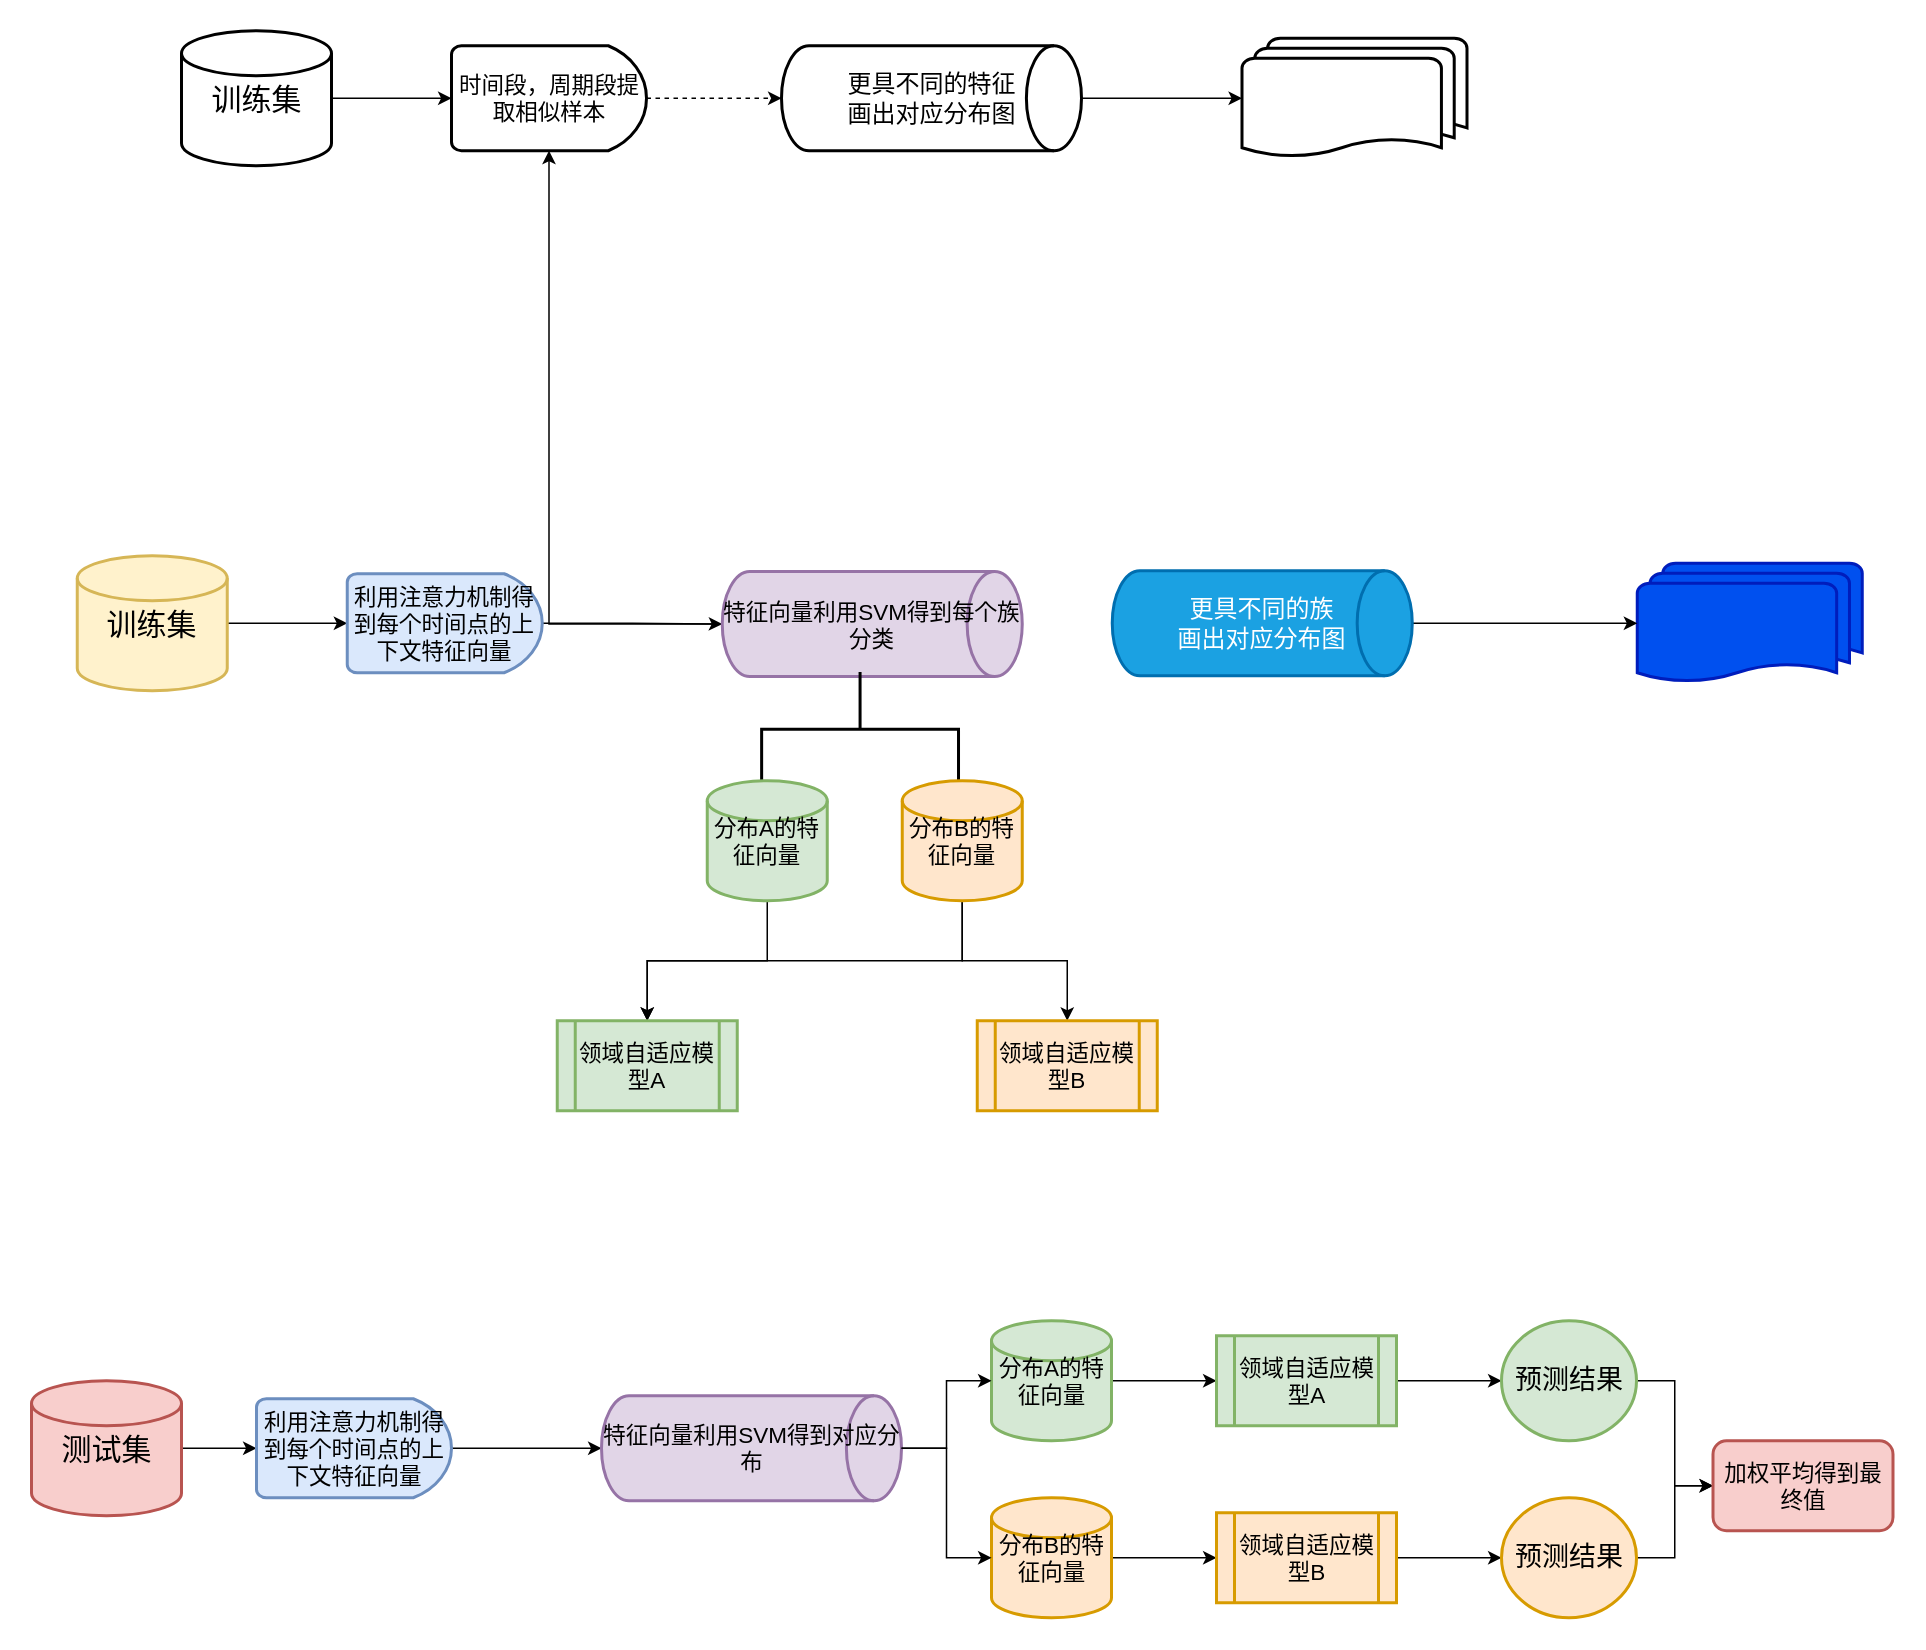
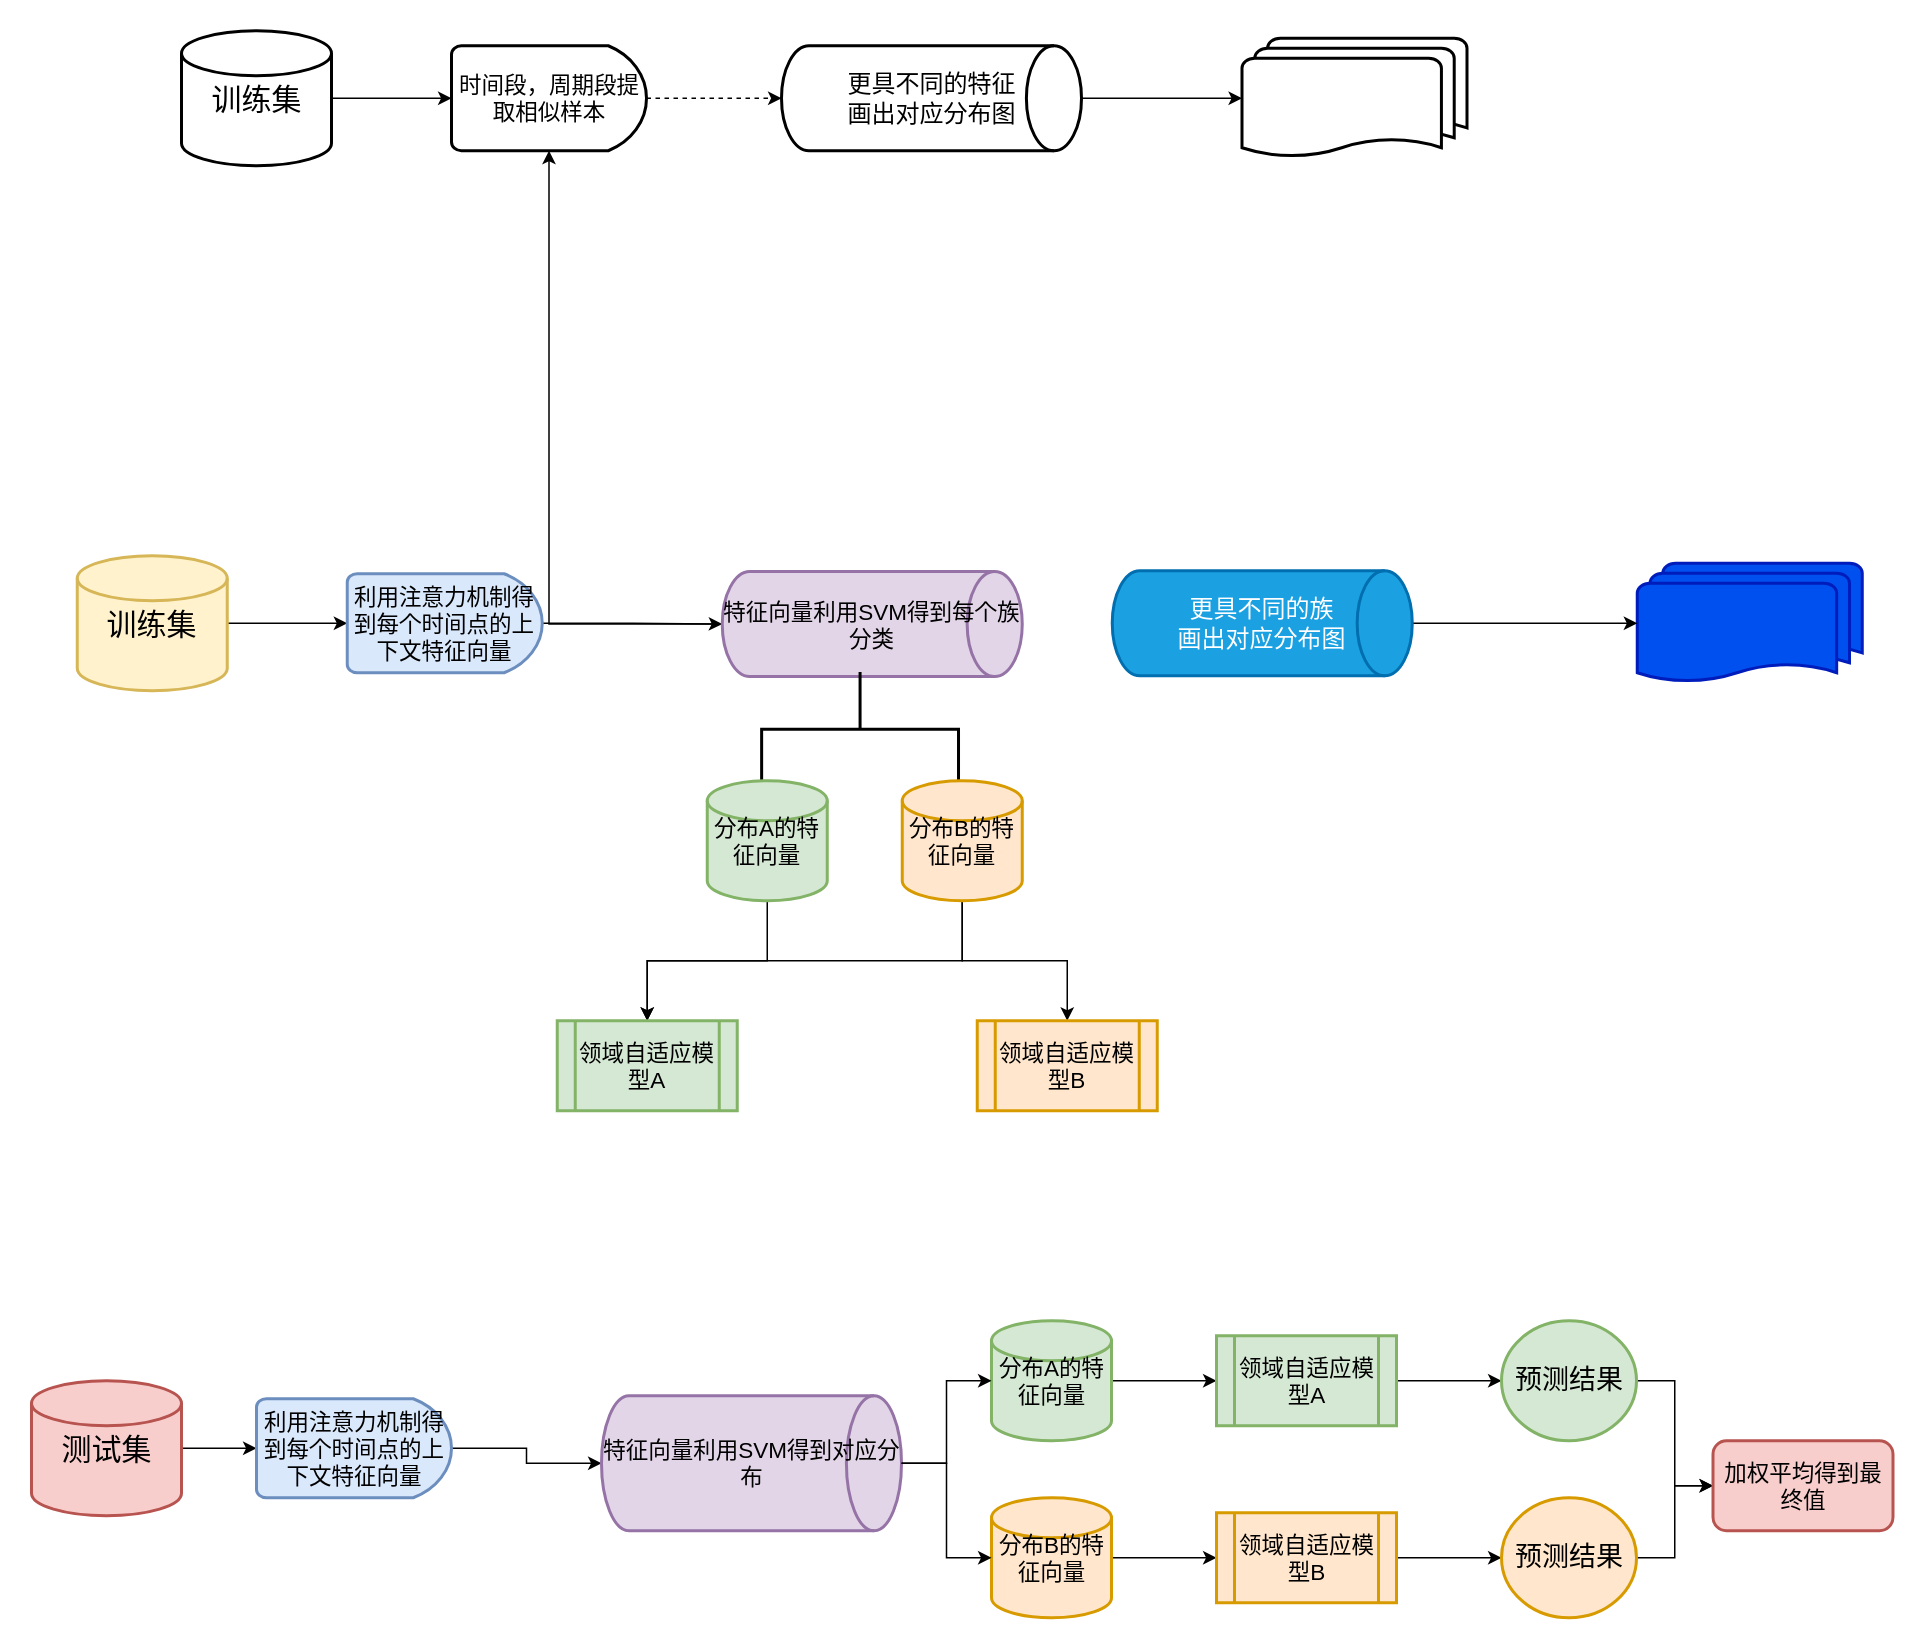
node "特征向量利用SVM得到对应分布": size 300x105 -> 300x135
